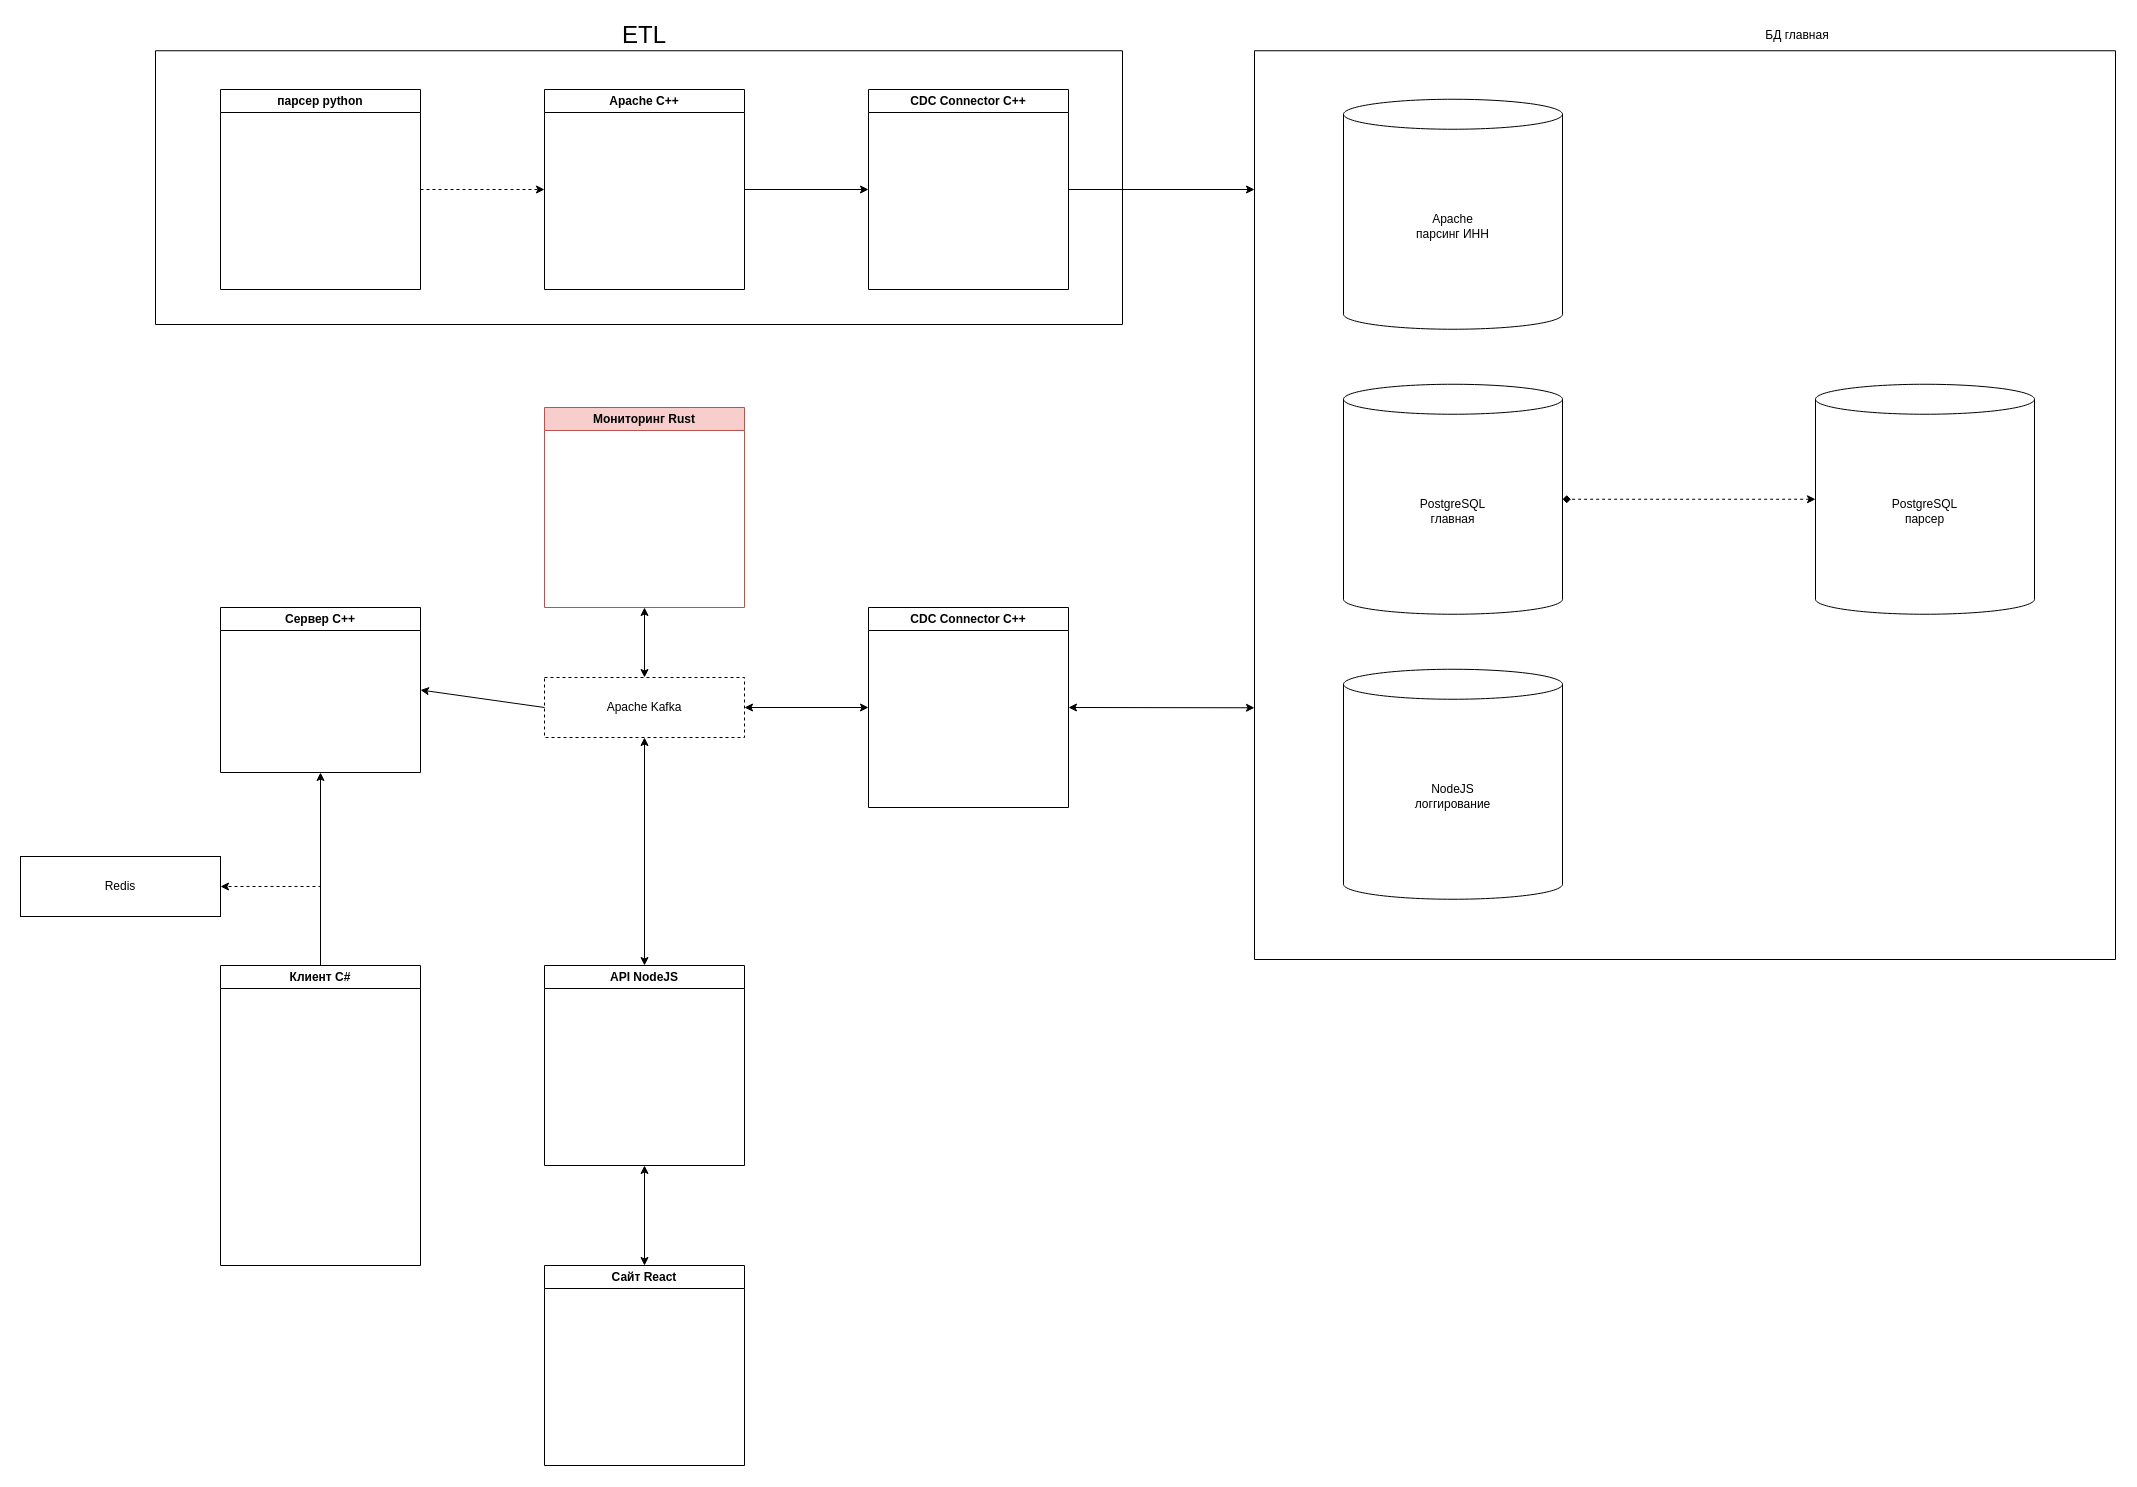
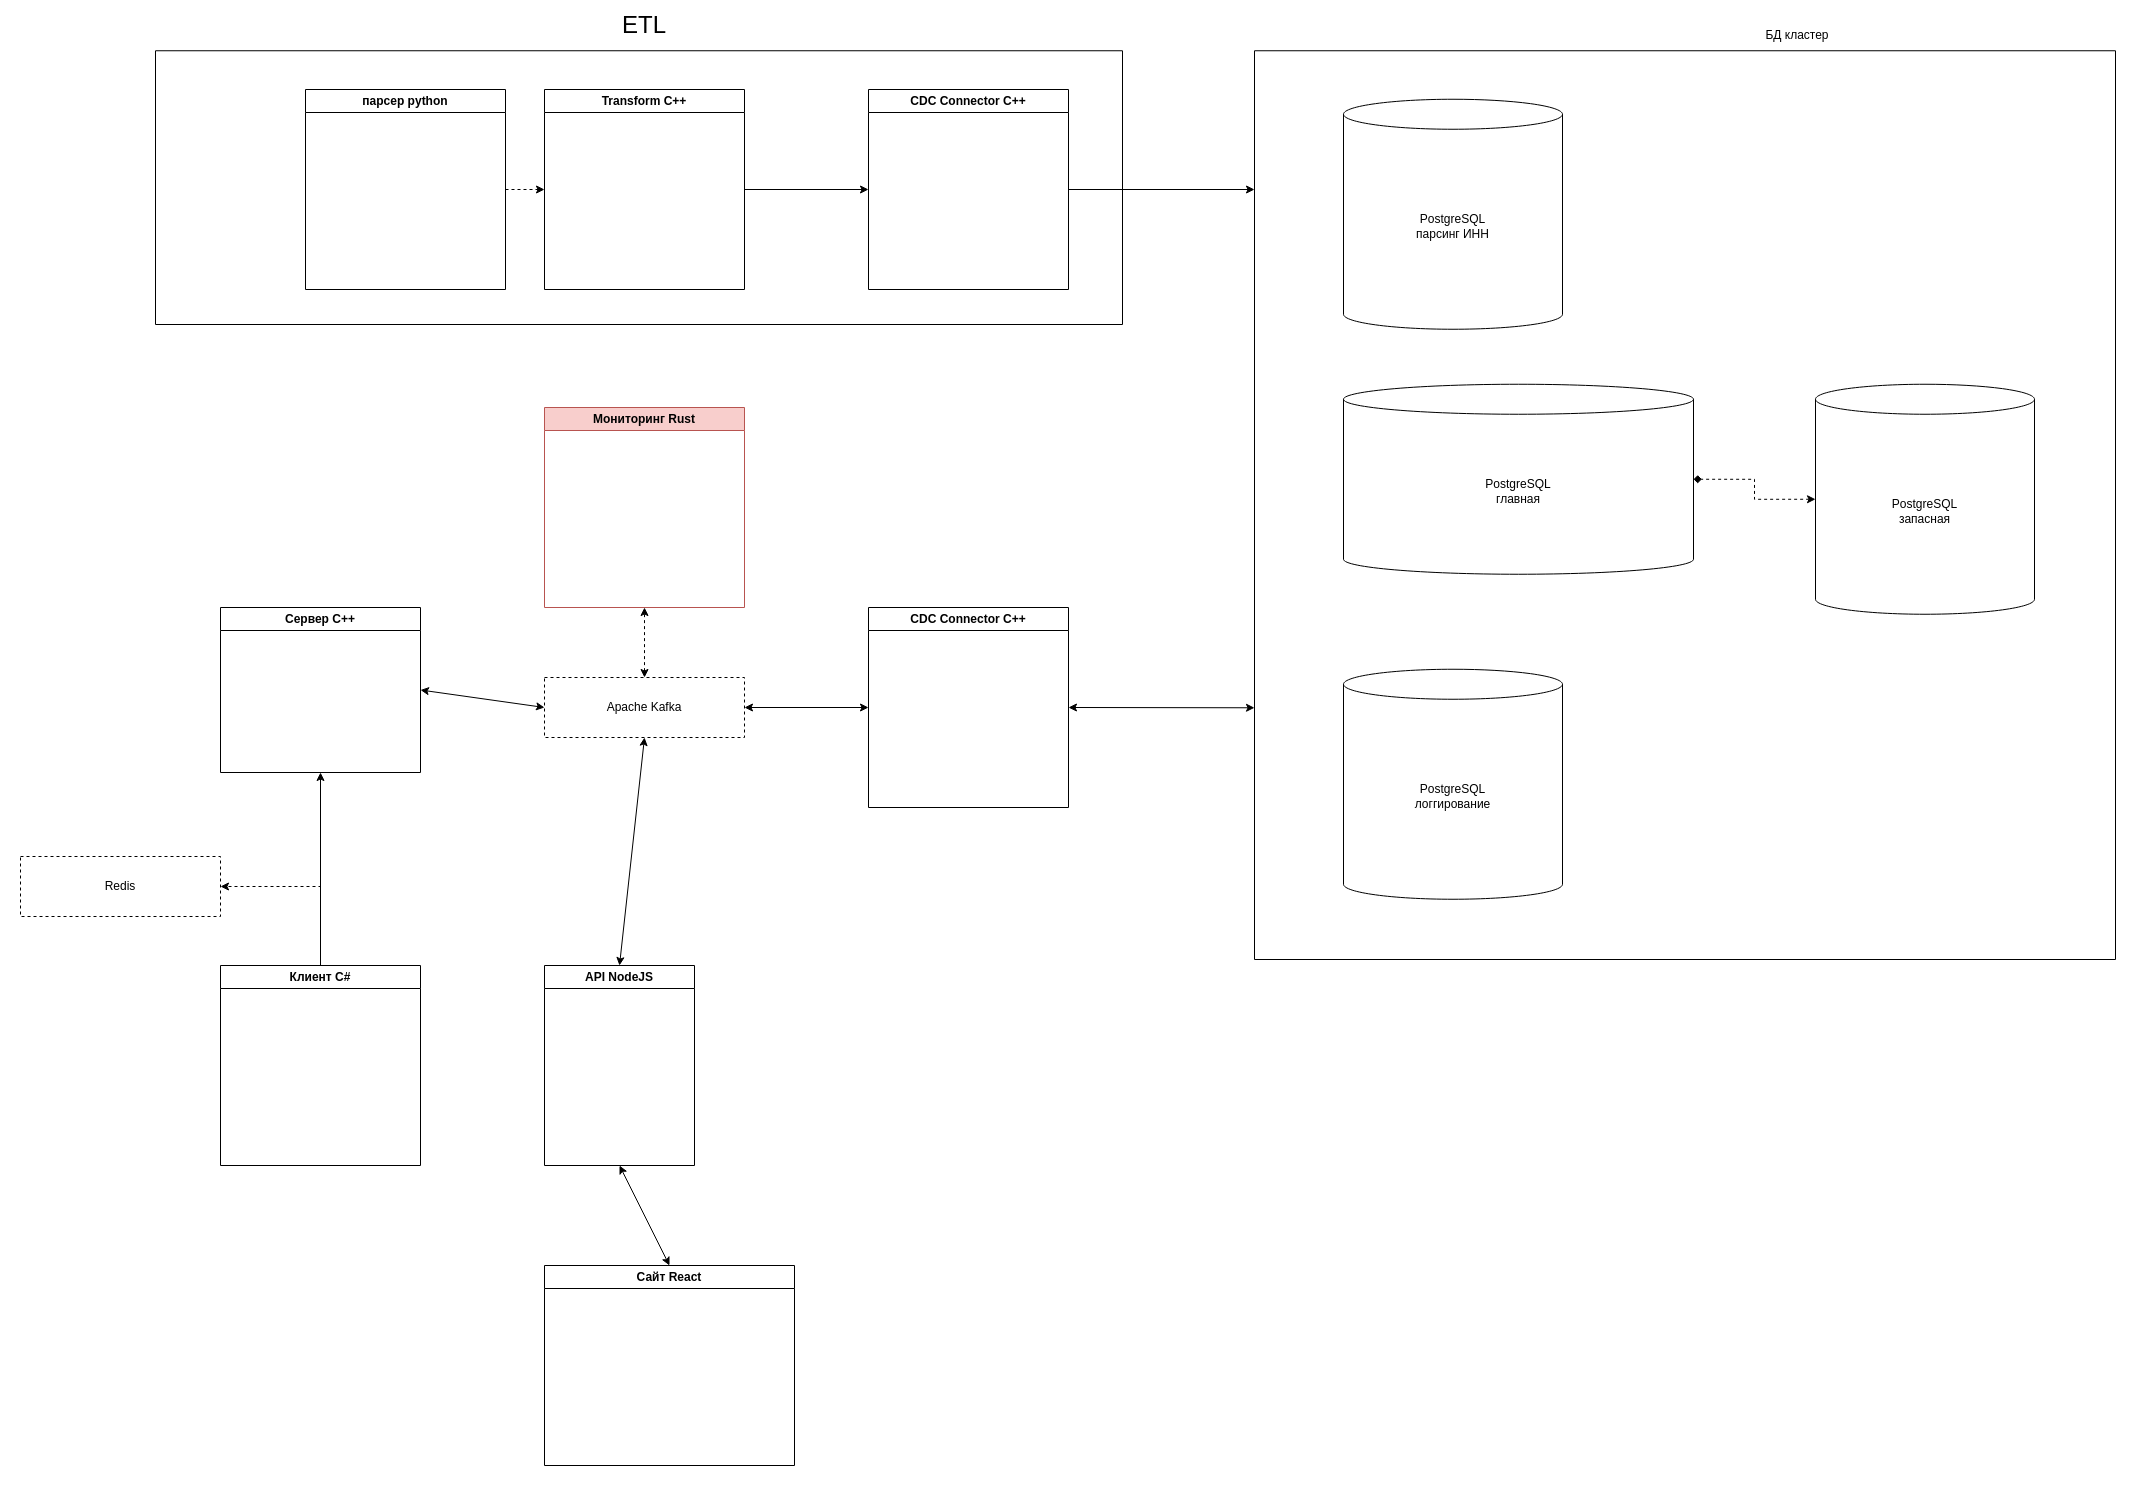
node "ETL": moved (645, 36) -> (645, 26)
node "БД главная": label "БД главная" -> "БД кластер"
node "Apache C++": label "Apache C++" -> "Transform C++"
node "парсер python": moved (321, 190) -> (406, 190)
node "Apache парсинг ИНН": label "Apache парсинг ИНН" -> "PostgreSQL парсинг ИНН"
node "PostgreSQL главная": size 219x230 -> 350x190
node "PostgreSQL парсер": label "PostgreSQL парсер" -> "PostgreSQL запасная"
edge "Мониторинг Rust" -- "Apache Kafka": style solid -> dashed
edge "Apache Kafka" -> "Сервер C++": arrowhead none -> classic
node "NodeJS логгирование": label "NodeJS логгирование" -> "PostgreSQL логгирование"
node "Redis": style solid -> dashed
node "API NodeJS": size 200x200 -> 150x200
node "Клиент C#": size 200x300 -> 200x200
node "Сайт React": size 200x200 -> 250x200
